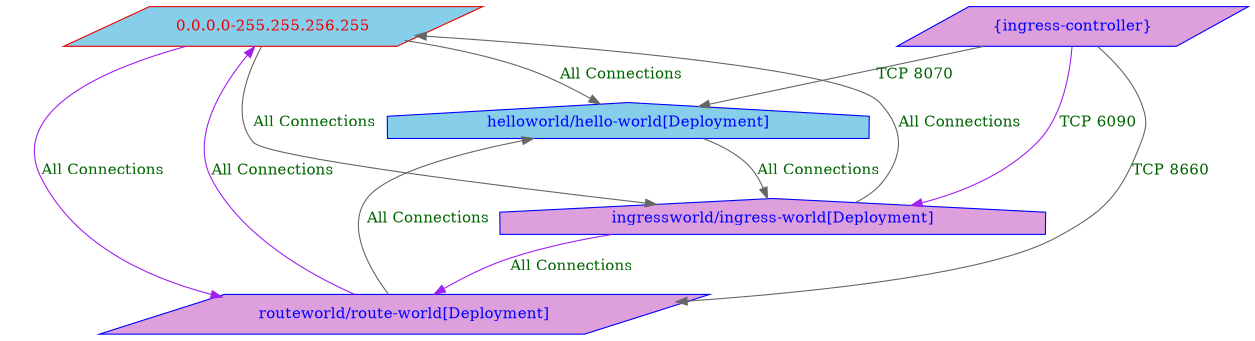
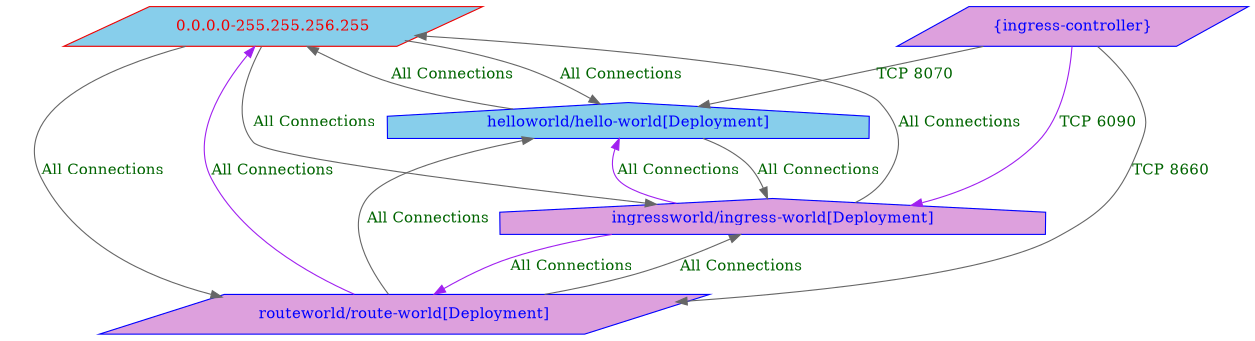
edge "helloworld/hello-world[Deployment]" -> "0.0.0.0-255.255.256.255": added, label "All Connections"
edge "0.0.0.0-255.255.256.255" -> "routeworld/route-world[Deployment]": color purple -> gray40
edge "ingressworld/ingress-world[Deployment]" -> "helloworld/hello-world[Deployment]": added, label "All Connections"
edge "routeworld/route-world[Deployment]" -> "ingressworld/ingress-world[Deployment]": added, label "All Connections"
